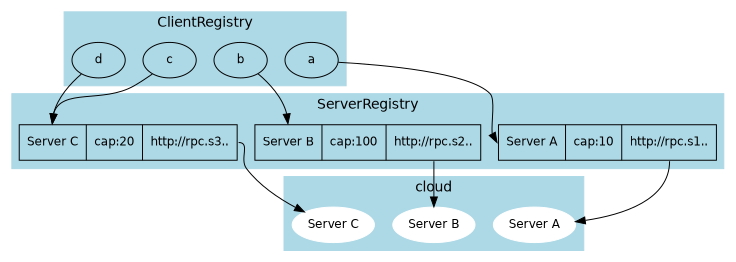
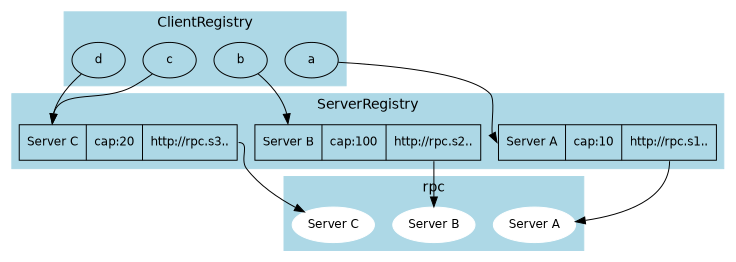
cluster "cloud": label "cloud" -> "rpc"
